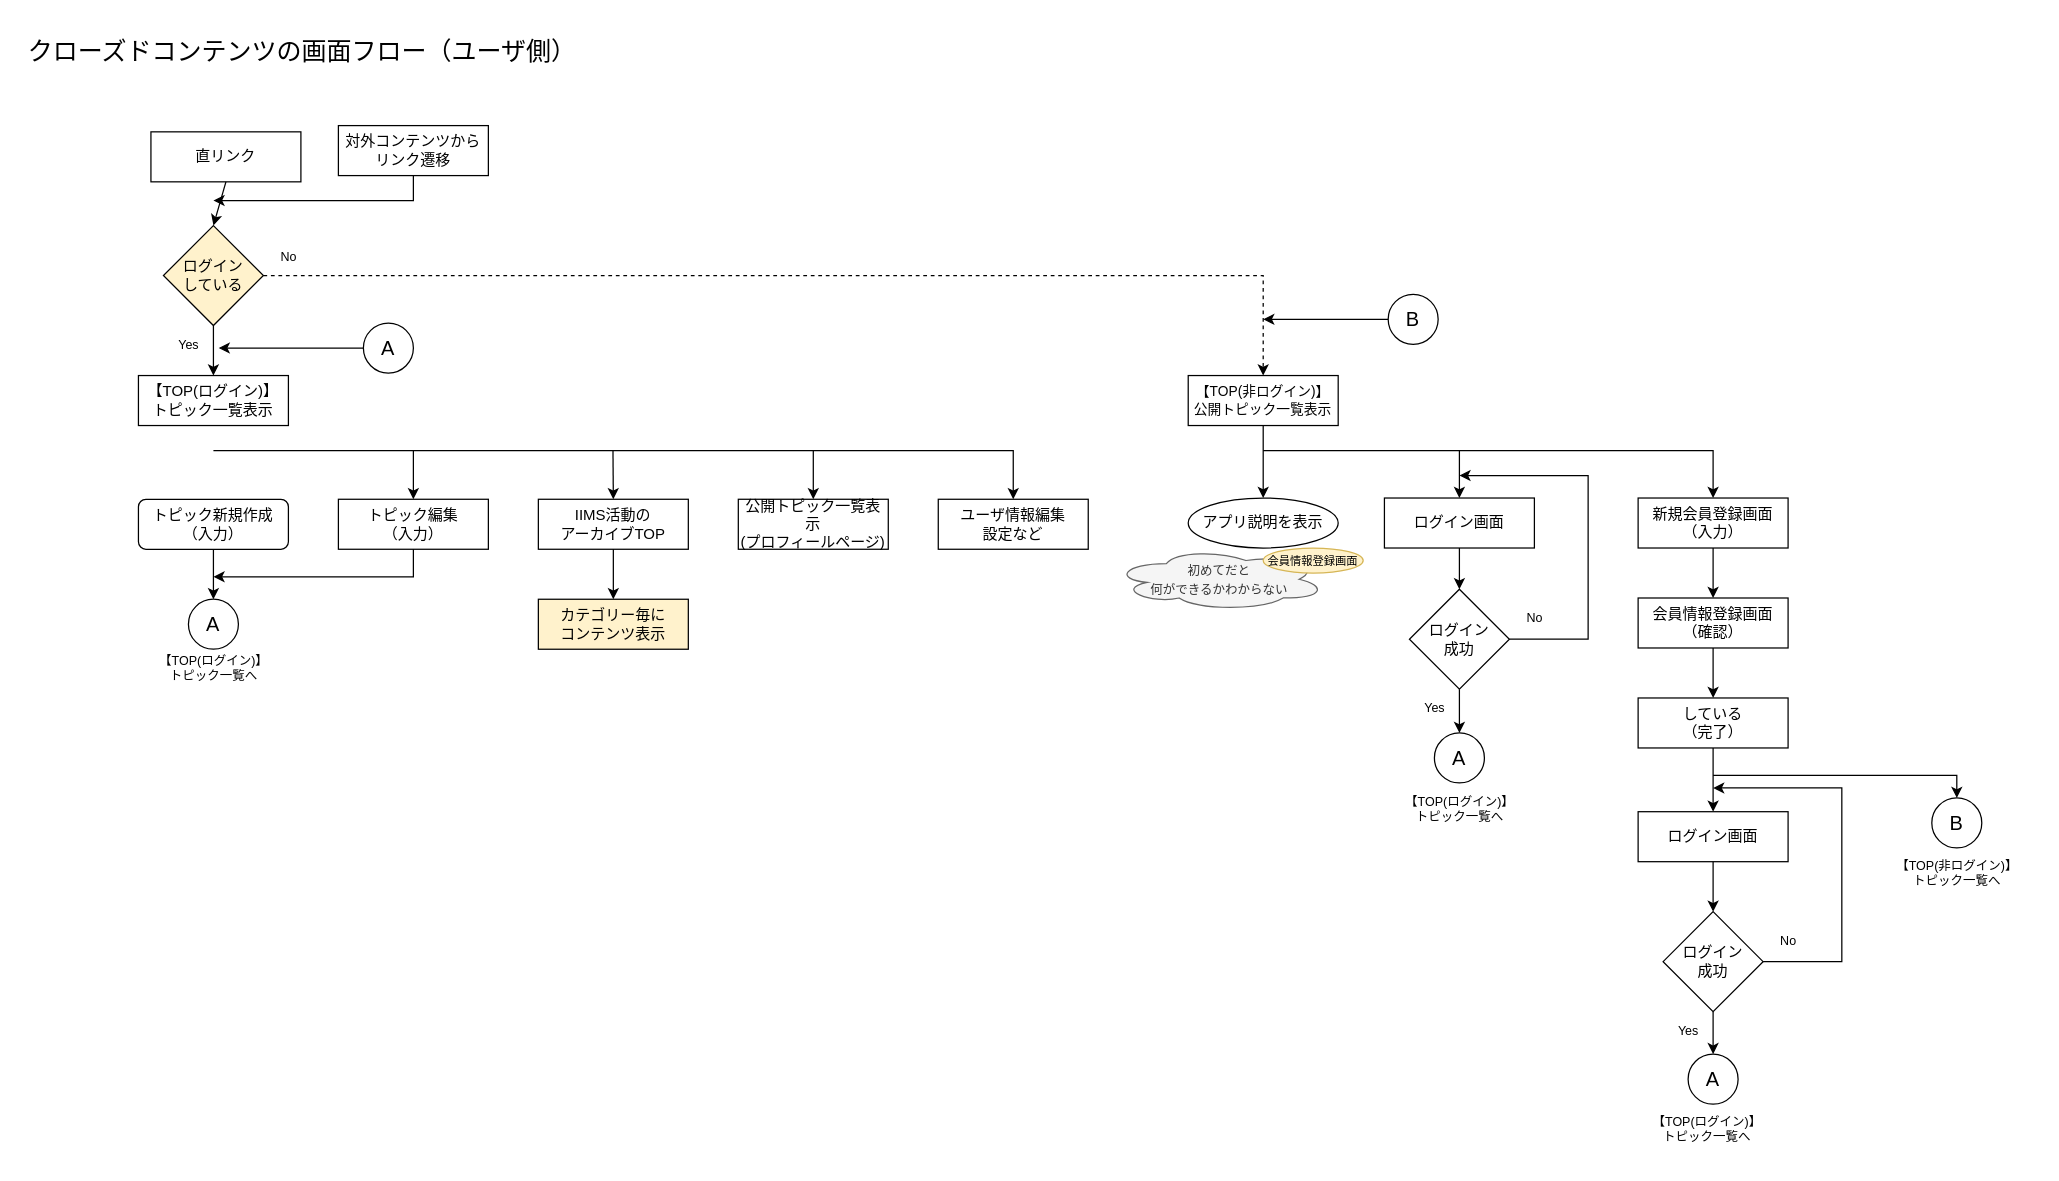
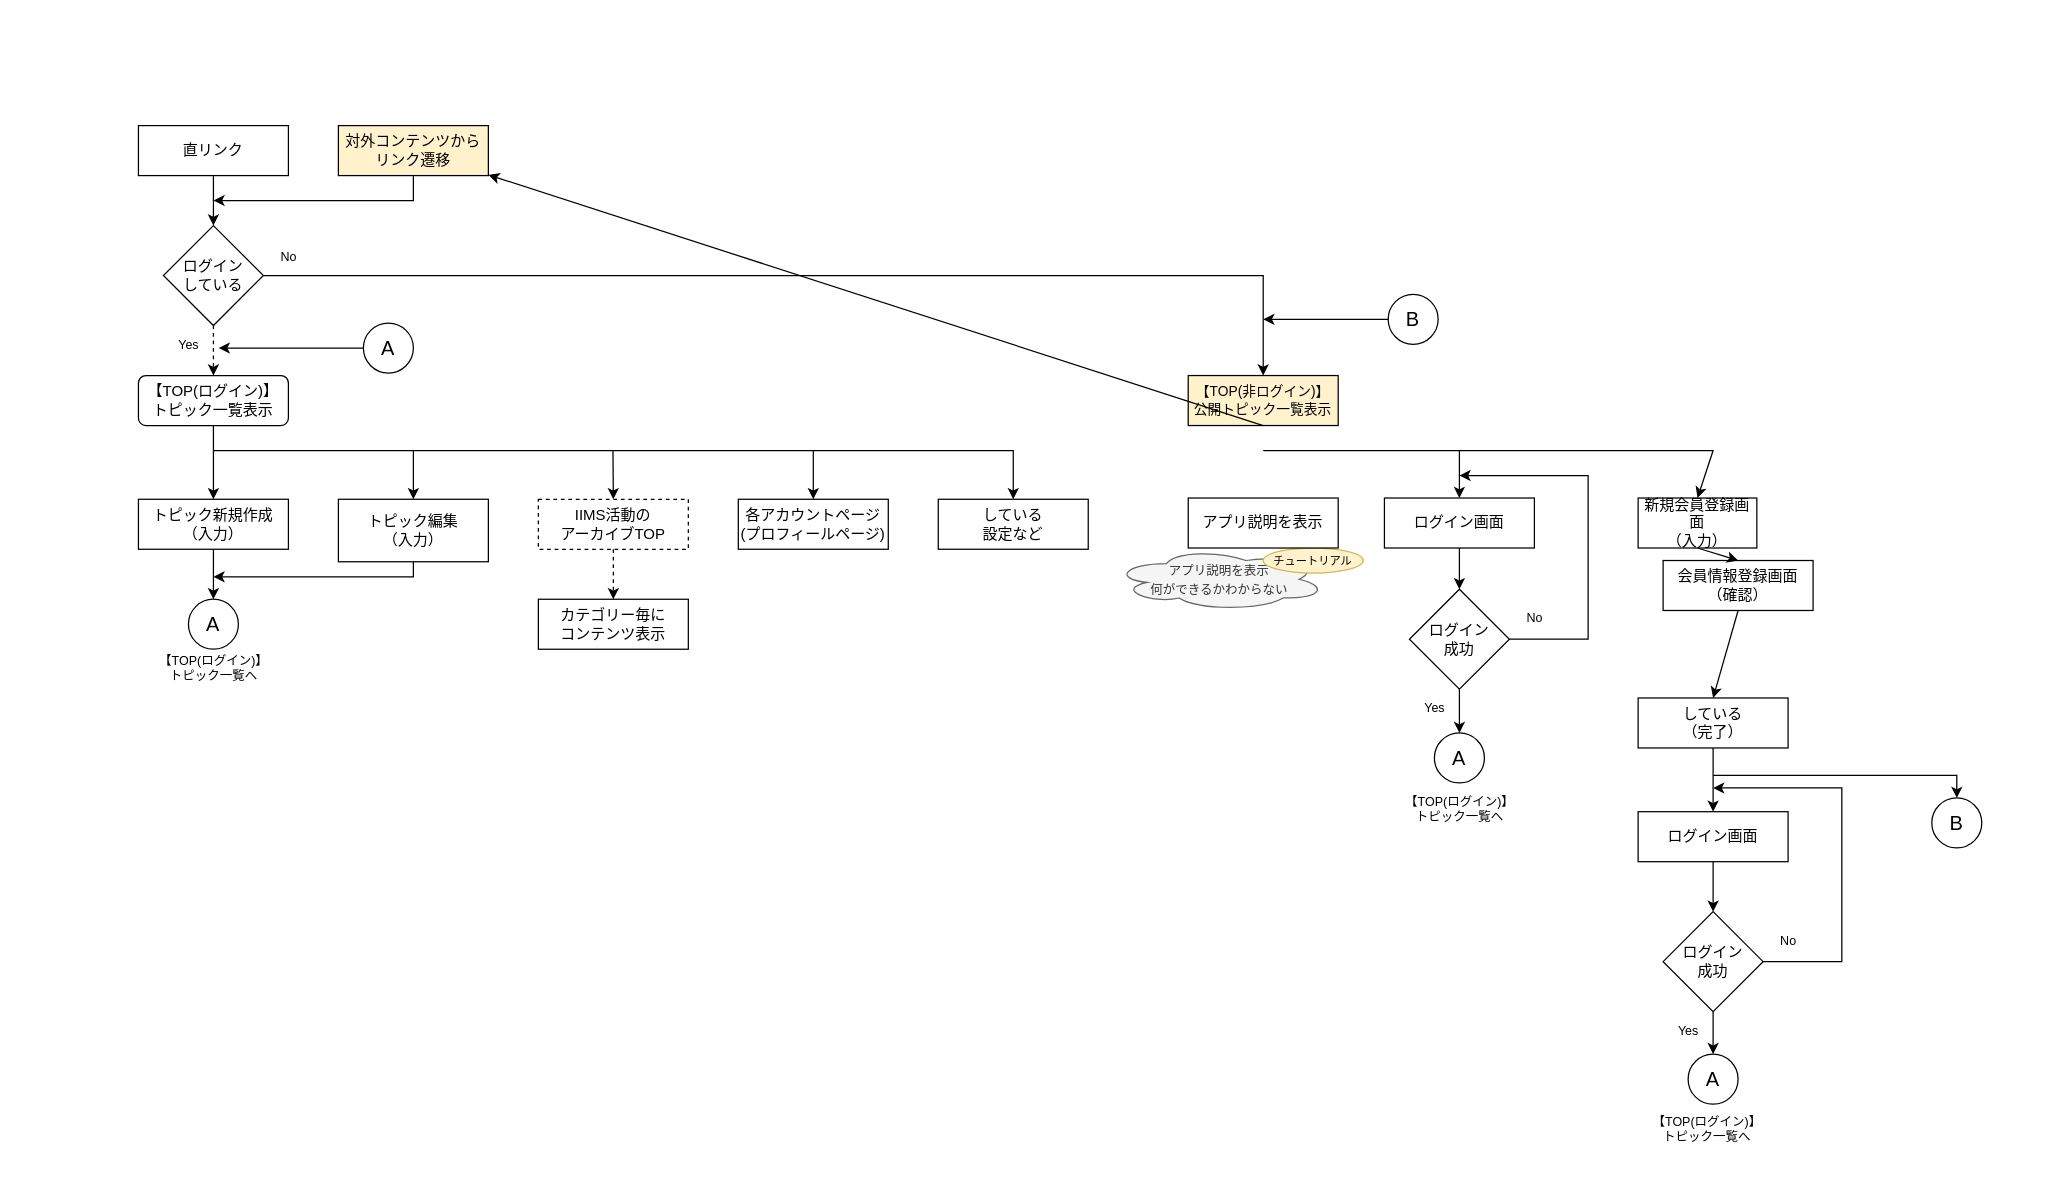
node "クローズドコンテンツの画面フロー（ユーザ側）": removed
node "対外コンテンツからリンク遷移": fillcolor #ffffff -> #fff2cc
node "直リンク": moved (226, 157) -> (213, 151)
node "ログイン している": fillcolor #fff2cc -> #ffffff
edge "ログイン している" -> "【TOP(非ログイン)】公開トピック一覧表示": style dashed -> solid
edge "ログイン している" -> "【TOP(ログイン)】 トピック一覧表示": style solid -> dashed
node "【TOP(ログイン)】 トピック一覧表示": shape rectangle -> rounded rectangle
node "【TOP(非ログイン)】公開トピック一覧表示": fillcolor #ffffff -> #fff2cc
edge "【TOP(ログイン)】 トピック一覧表示" -> "トピック新規作成 （入力）": added
edge "【TOP(非ログイン)】公開トピック一覧表示" -> "アプリ説明を表示": now "【TOP(非ログイン)】公開トピック一覧表示" -> "対外コンテンツからリンク遷移"
node "アプリ説明を表示": shape ellipse -> rectangle
node "新規会員登録画面 （入力）": size 150x50 -> 119x50
node "トピック新規作成 （入力）": shape rounded rectangle -> rectangle
node "トピック編集 （入力）": size 150x50 -> 150x63
node "IIMS活動の アーカイブTOP": style solid -> dashed
node "公開トピック一覧表示 (プロフィールページ)": label "公開トピック一覧表示 (プロフィールページ)" -> "各アカウントページ (プロフィールページ)"
node "ユーザ情報編集 設定など": label "ユーザ情報編集 設定など" -> "している 設定など"
node "会員情報登録画面": label "会員情報登録画面" -> "チュートリアル"
edge "IIMS活動の アーカイブTOP" -> "カテゴリー毎に コンテンツ表示": style solid -> dashed
node "初めてだと 何ができるかわからない": label "初めてだと 何ができるかわからない" -> "アプリ説明を表示 何ができるかわからない"
node "会員情報登録画面 （確認）": moved (1713, 623) -> (1738, 586)
node "カテゴリー毎に コンテンツ表示": fillcolor #fff2cc -> #ffffff
node "【TOP(非ログイン)】 トピック一覧へ": removed
